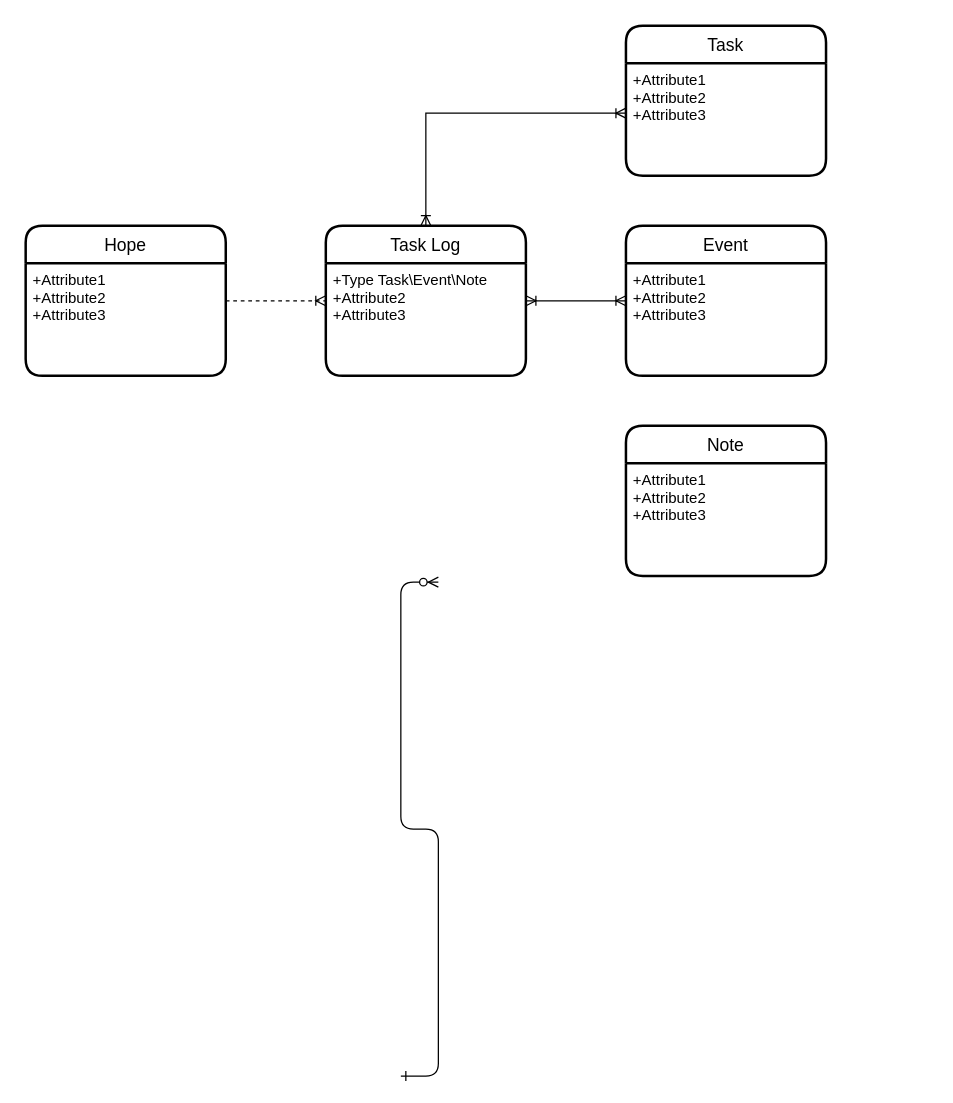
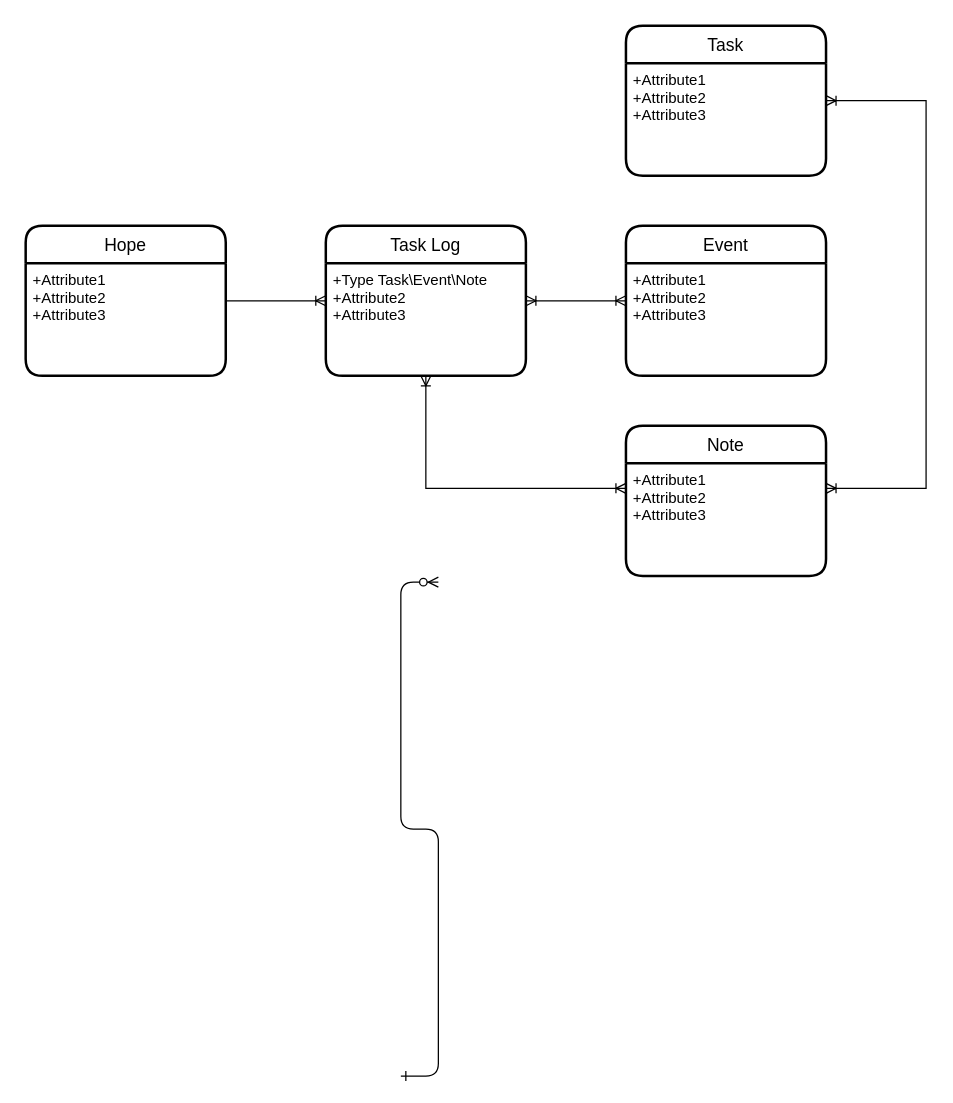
edge "Task" -- "Task Log": removed
edge "Task" -- "Note": added
edge "Hope" -> "Task Log": style dashed -> solid
edge "Task Log" -- "Note": added
